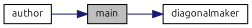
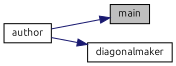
edge "main" -> "diagonalmaker": now "author" -> "diagonalmaker"
